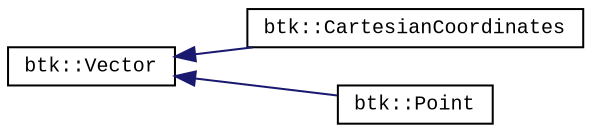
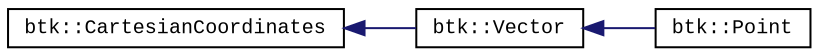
edge "btk::CartesianCoordinates" -> "btk::Vector": reversed
